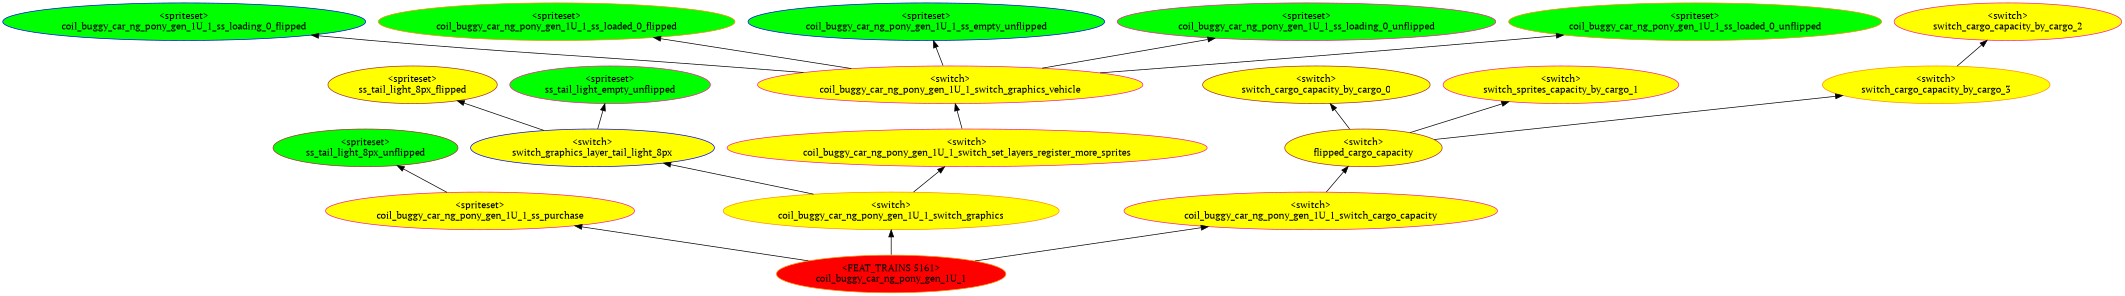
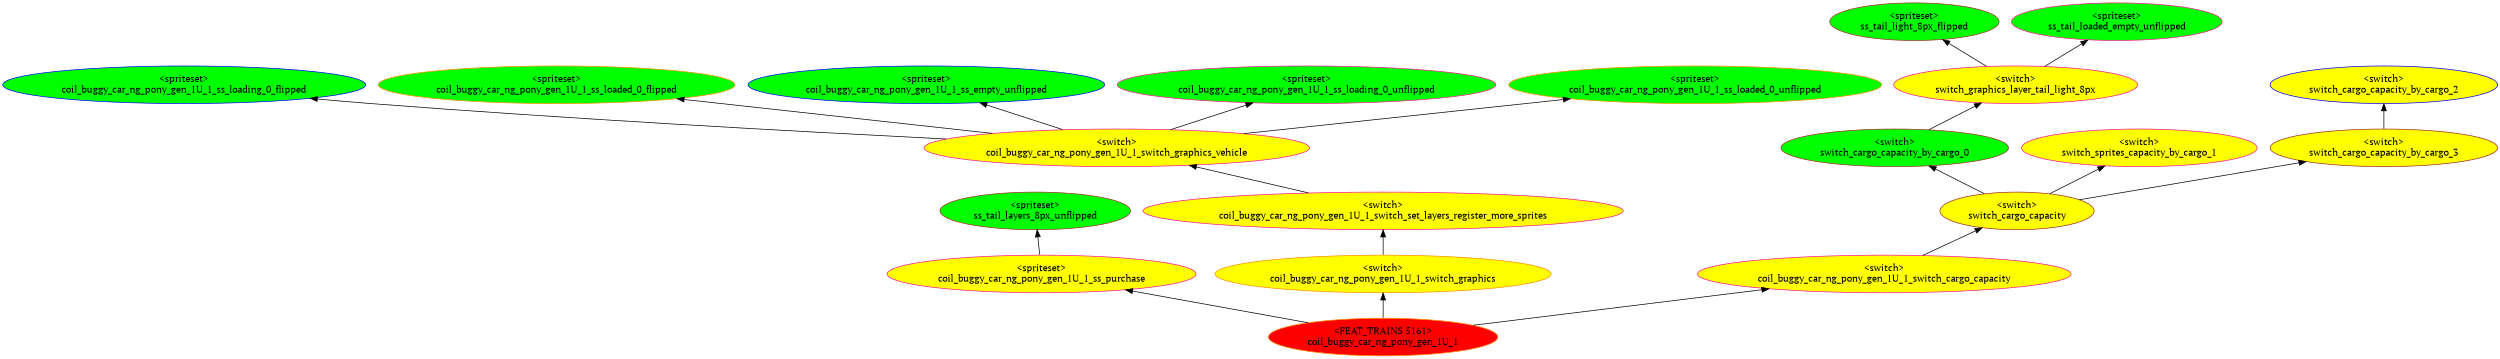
node "<switch> switch_cargo_capacity_by_cargo_2": color deeppink -> blue
node "<spriteset> ss_tail_light_8px_flipped": fillcolor yellow -> green
node "<spriteset> ss_tail_light_empty_unflipped": label "<spriteset> ss_tail_light_empty_unflipped" -> "<spriteset> ss_tail_loaded_empty_unflipped"
node "<switch> switch_cargo_capacity_by_cargo_0": fillcolor yellow -> green
node "<switch> switch_cargo_capacity_by_cargo_3": color darkorange -> brown
node "<spriteset> ss_tail_light_8px_unflipped": label "<spriteset> ss_tail_light_8px_unflipped" -> "<spriteset> ss_tail_layers_8px_unflipped"
node "<switch> switch_graphics_layer_tail_light_8px": color blue -> deeppink
node "<switch> flipped_cargo_capacity": label "<switch> flipped_cargo_capacity" -> "<switch> switch_cargo_capacity"
edge "<switch> coil_buggy_car_ng_pony_gen_1U_1_switch_graphics" -> "<switch> switch_graphics_layer_tail_light_8px": now "<switch> switch_cargo_capacity_by_cargo_0" -> "<switch> switch_graphics_layer_tail_light_8px"
